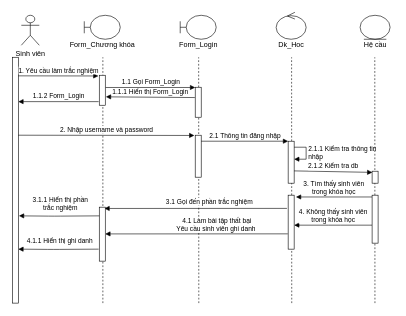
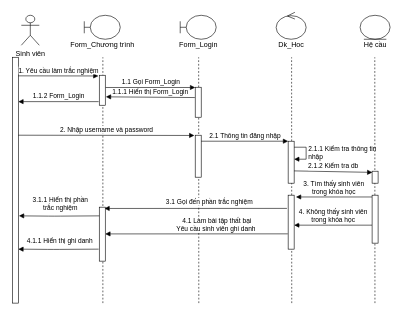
node "Form_Chương khóa": label "Form_Chương khóa" -> "Form_Chương trình"
